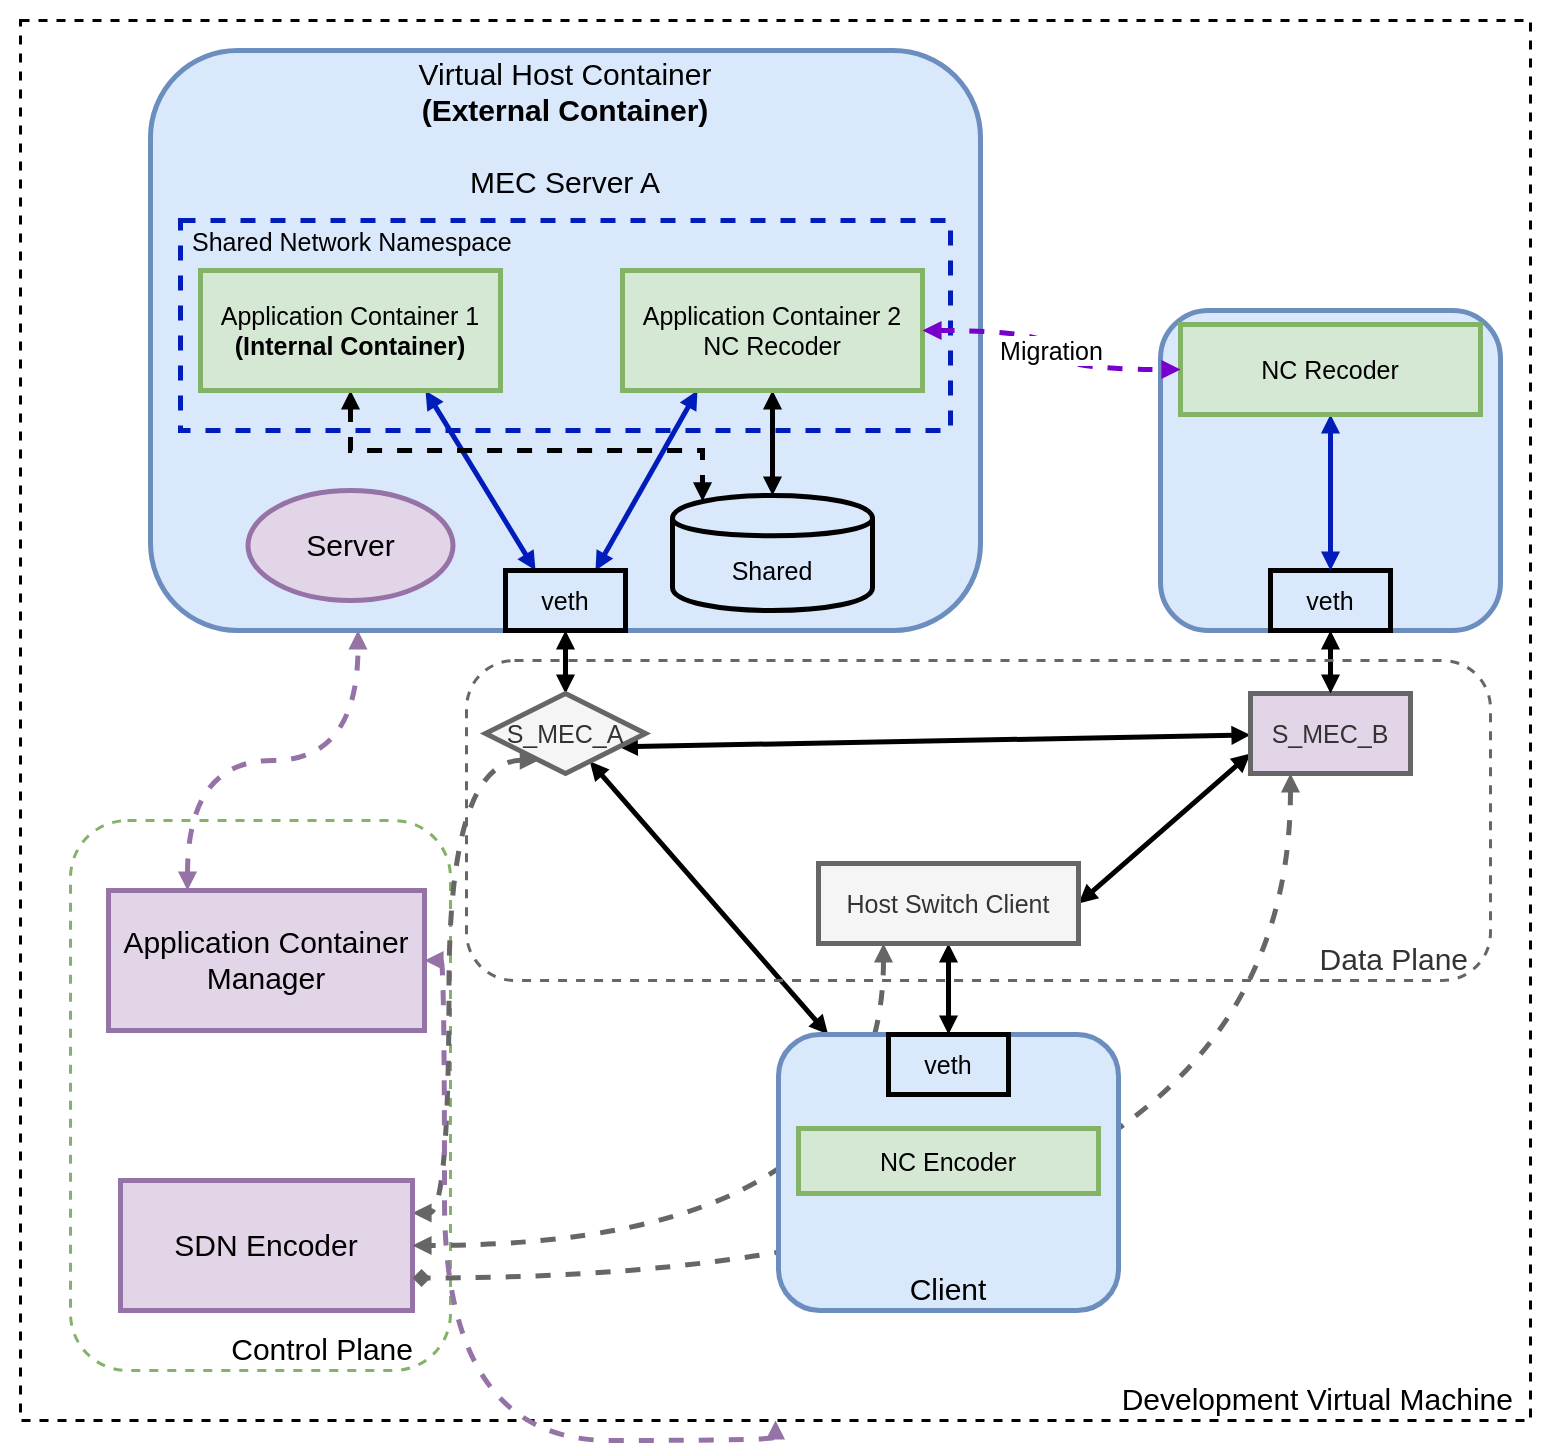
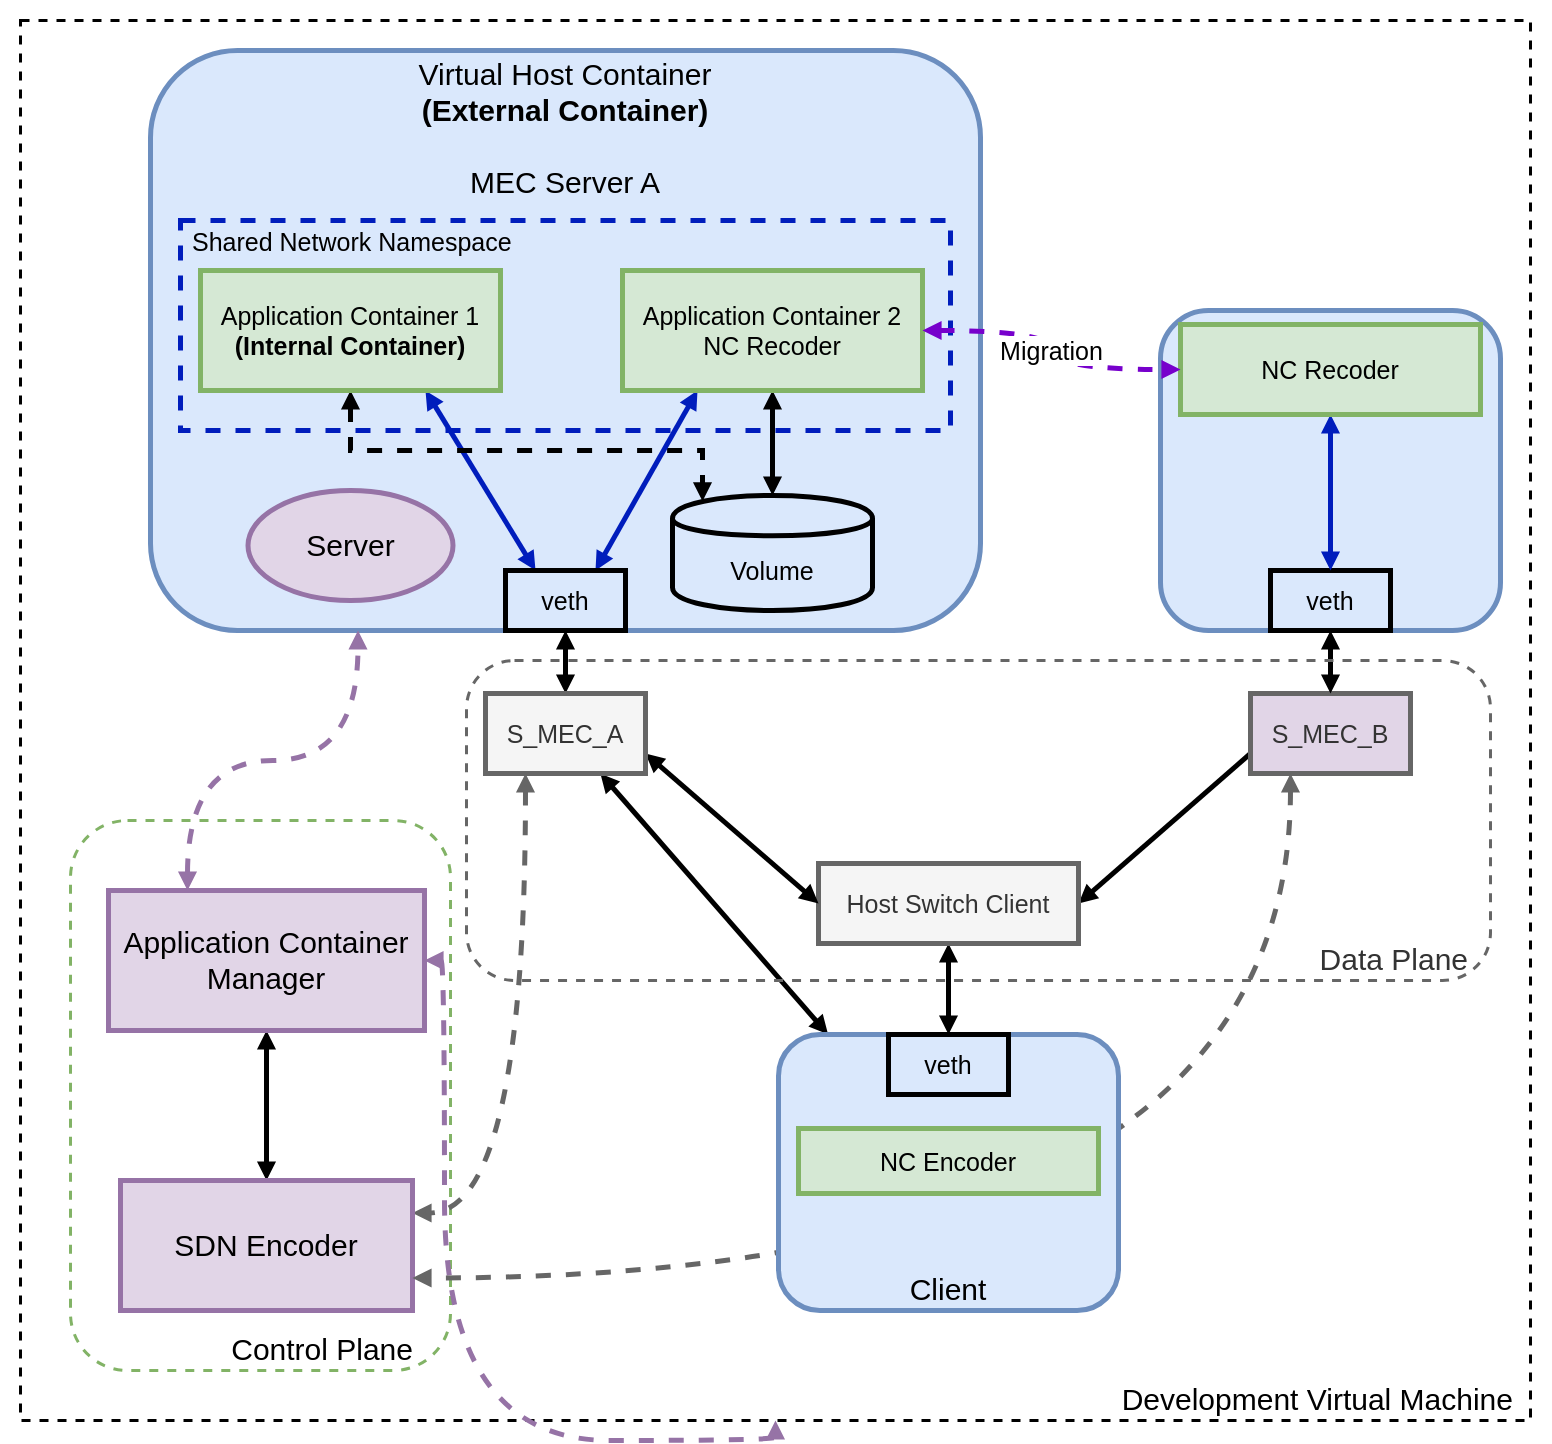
node "Shared": label "Shared" -> "Volume"
node "S_MEC_A": shape diamond -> rectangle
edge "S_MEC_A" -- "S_MEC_B": now "S_MEC_A" -- "Host Switch Client"
edge "S_MEC_B" -- "Host Switch Client": arrowhead block -> none
edge "Application ContainerManager" -- "SDN Encoder": added
edge "Host Switch Client" -- "SDN Encoder": removed
edge "S_MEC_B" -- "SDN Encoder": arrowhead diamond -> block
